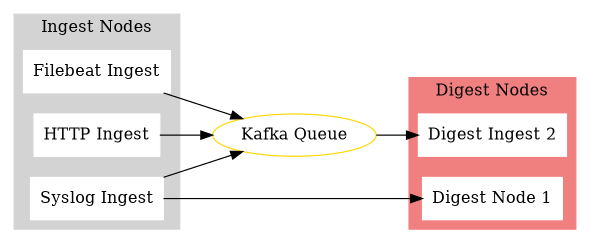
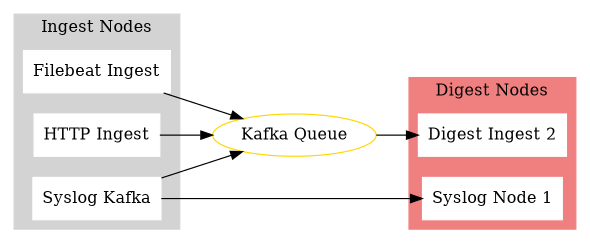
node "Syslog Ingest": label "Syslog Ingest" -> "Syslog Kafka"
node "Digest Node 1": label "Digest Node 1" -> "Syslog Node 1"
